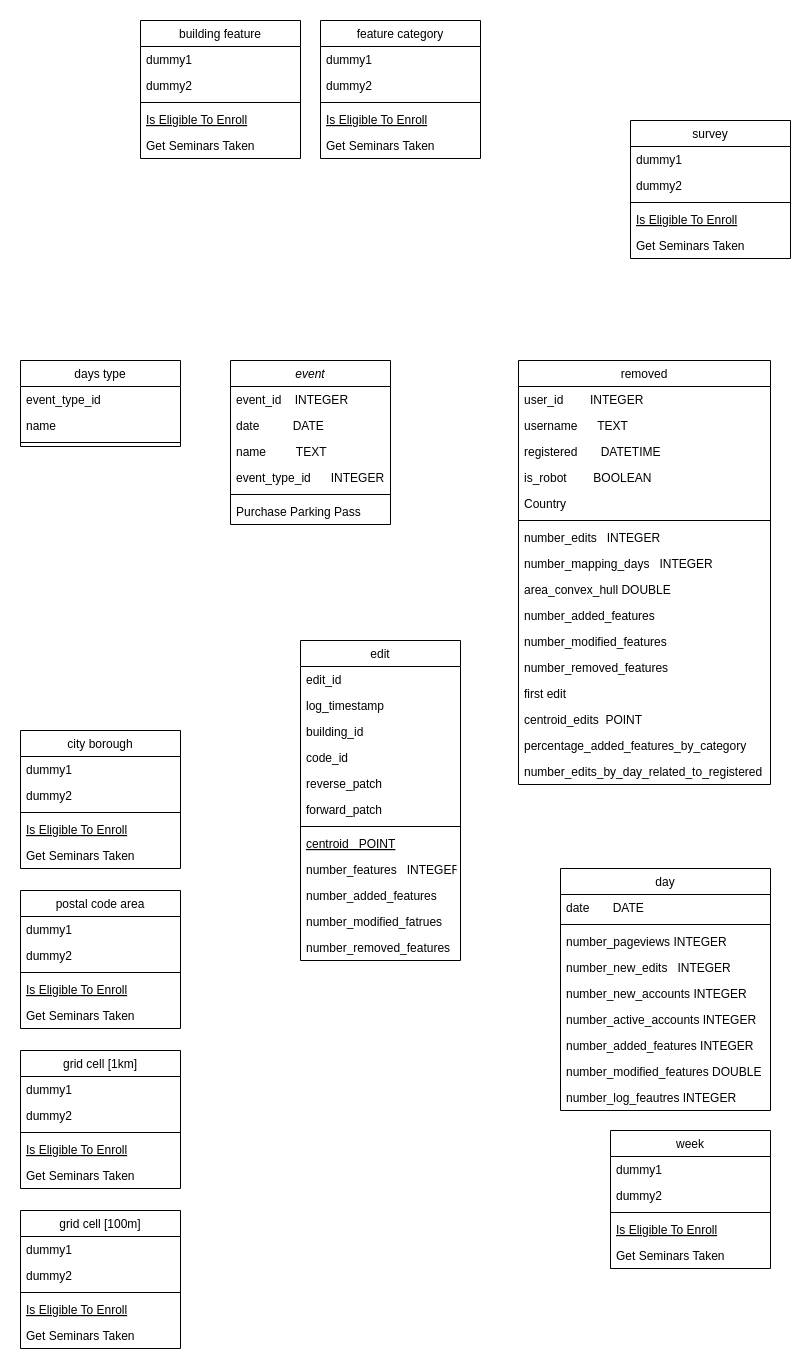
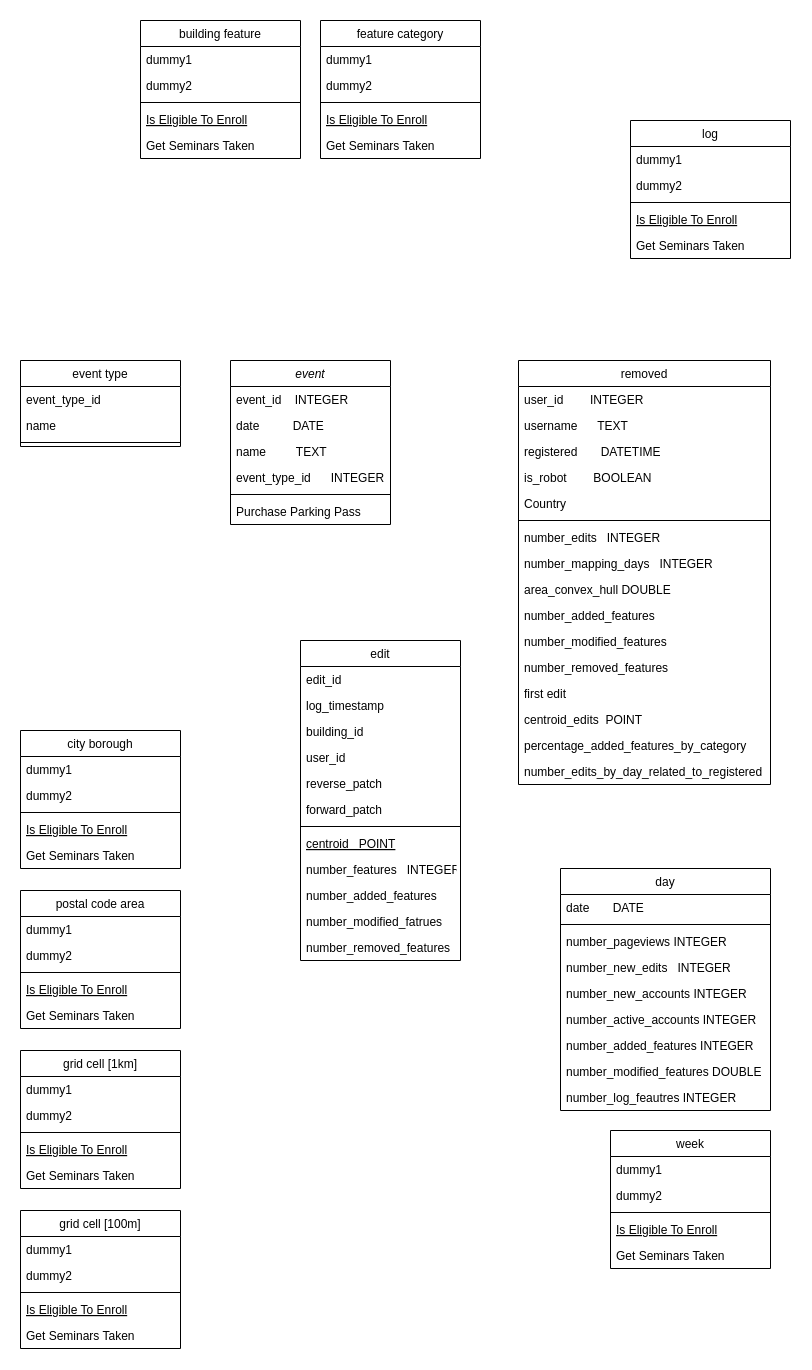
node "survey": label "survey" -> "log"
node "days type": label "days type" -> "event type"
node "code_id": label "code_id" -> "user_id"
